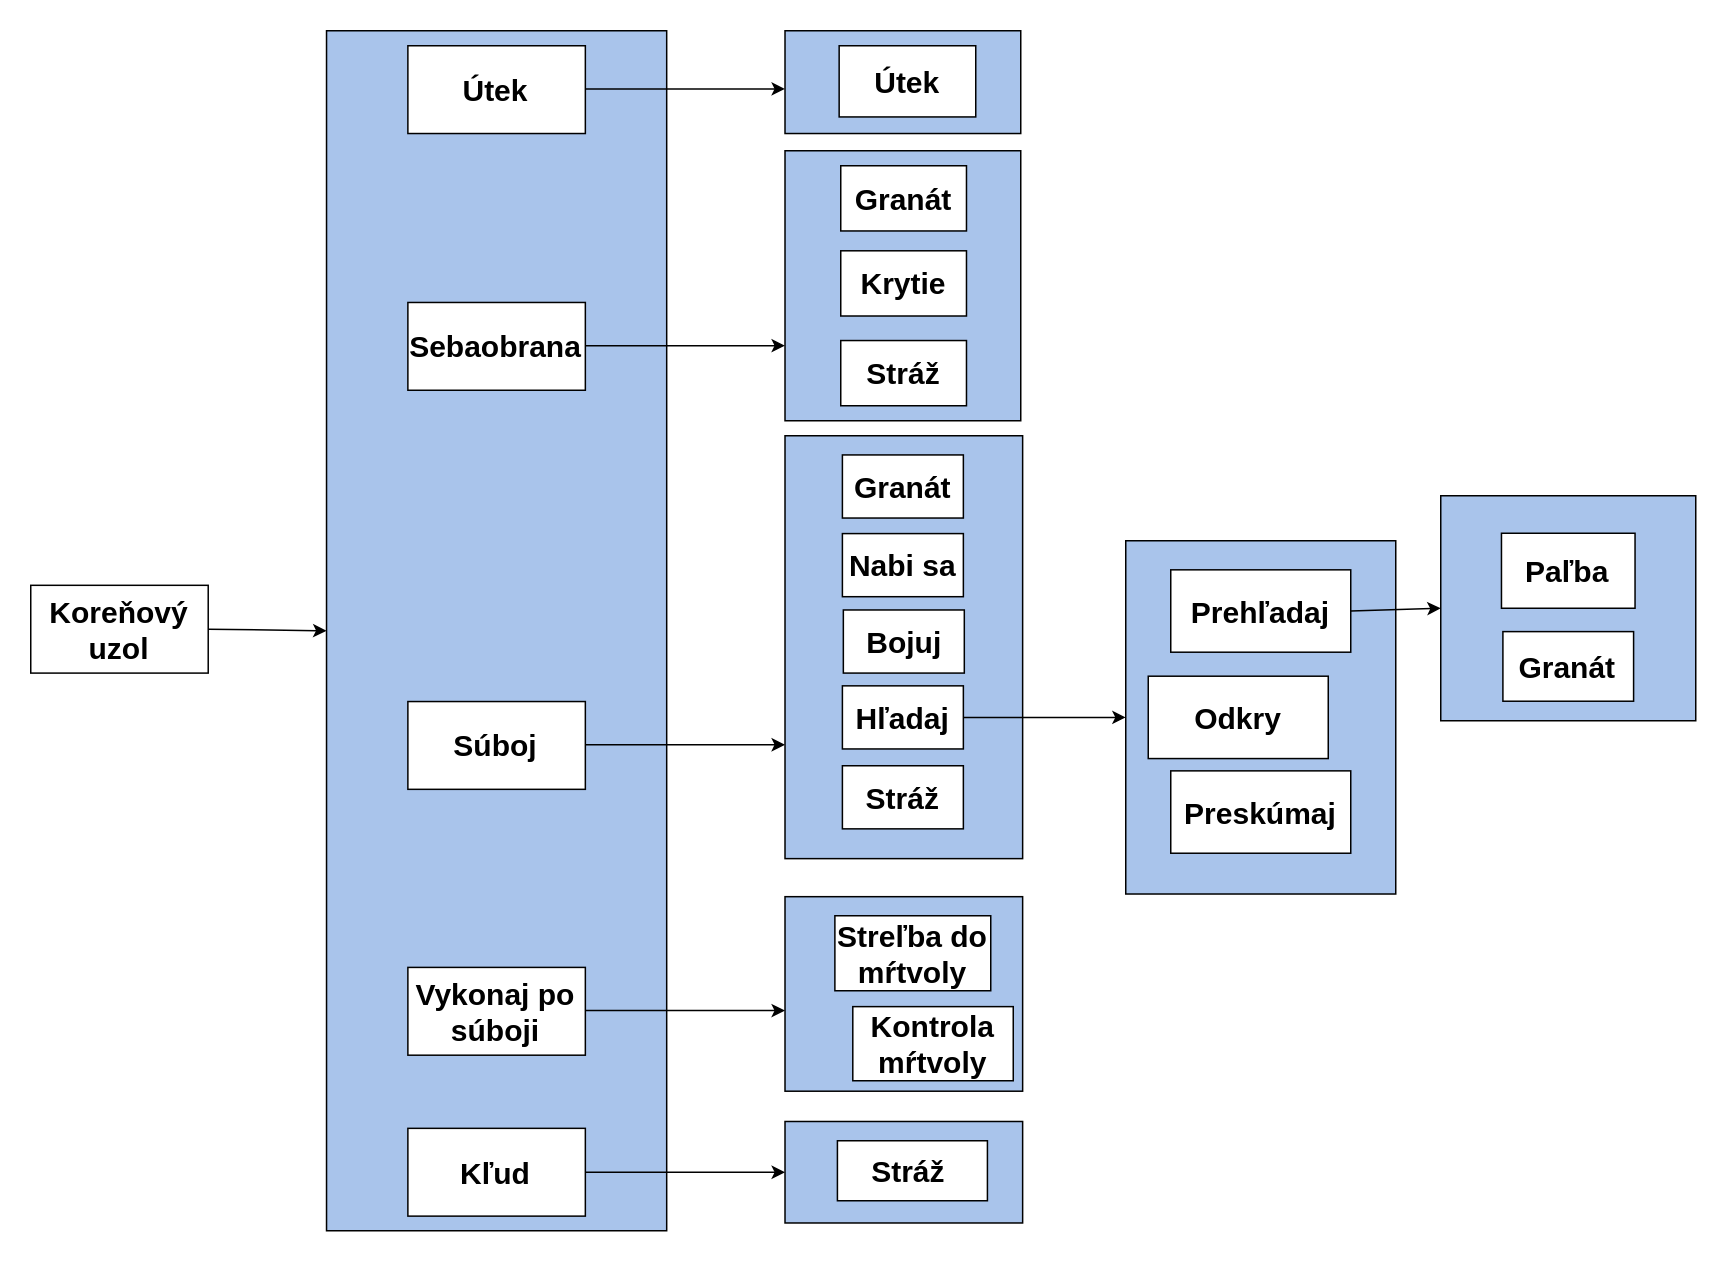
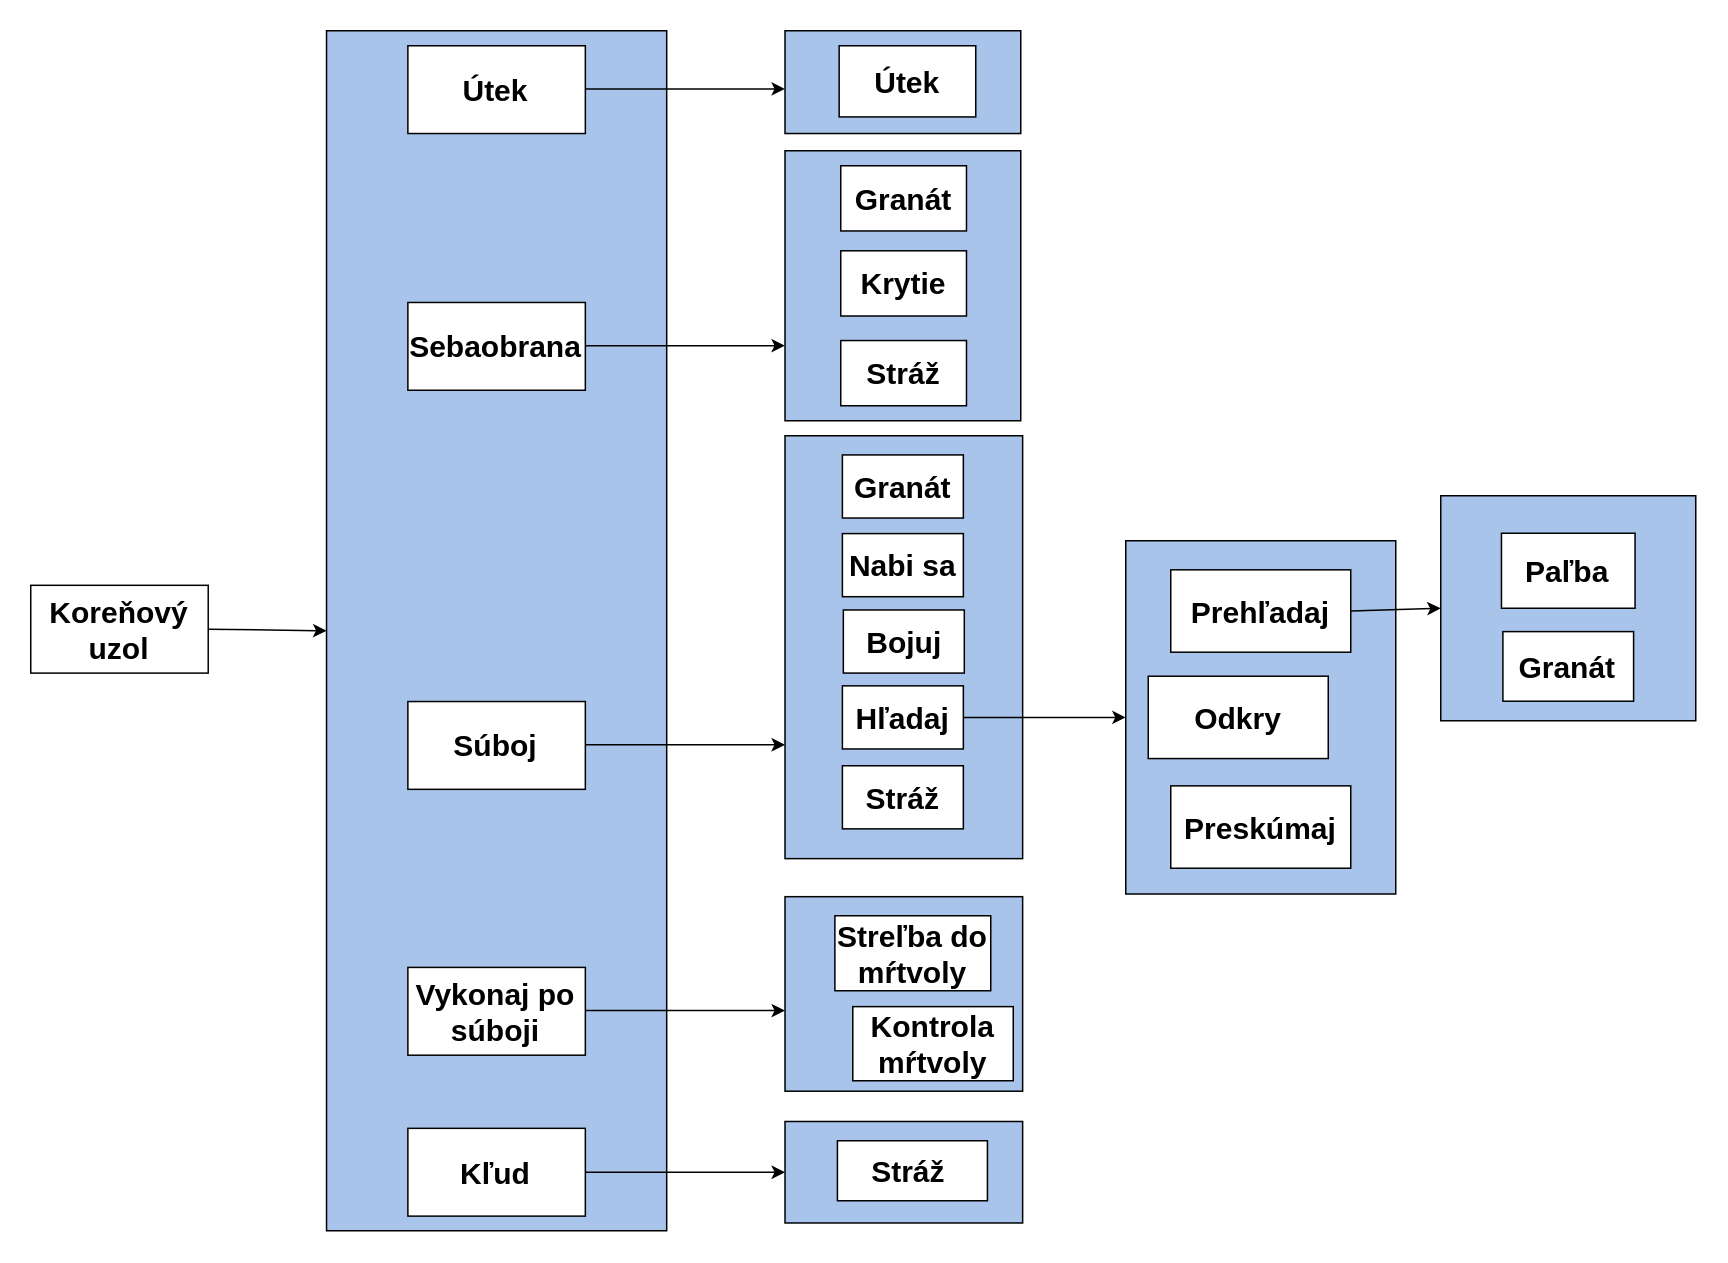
node "Preskúmaj": moved (1261, 812) -> (1261, 827)
